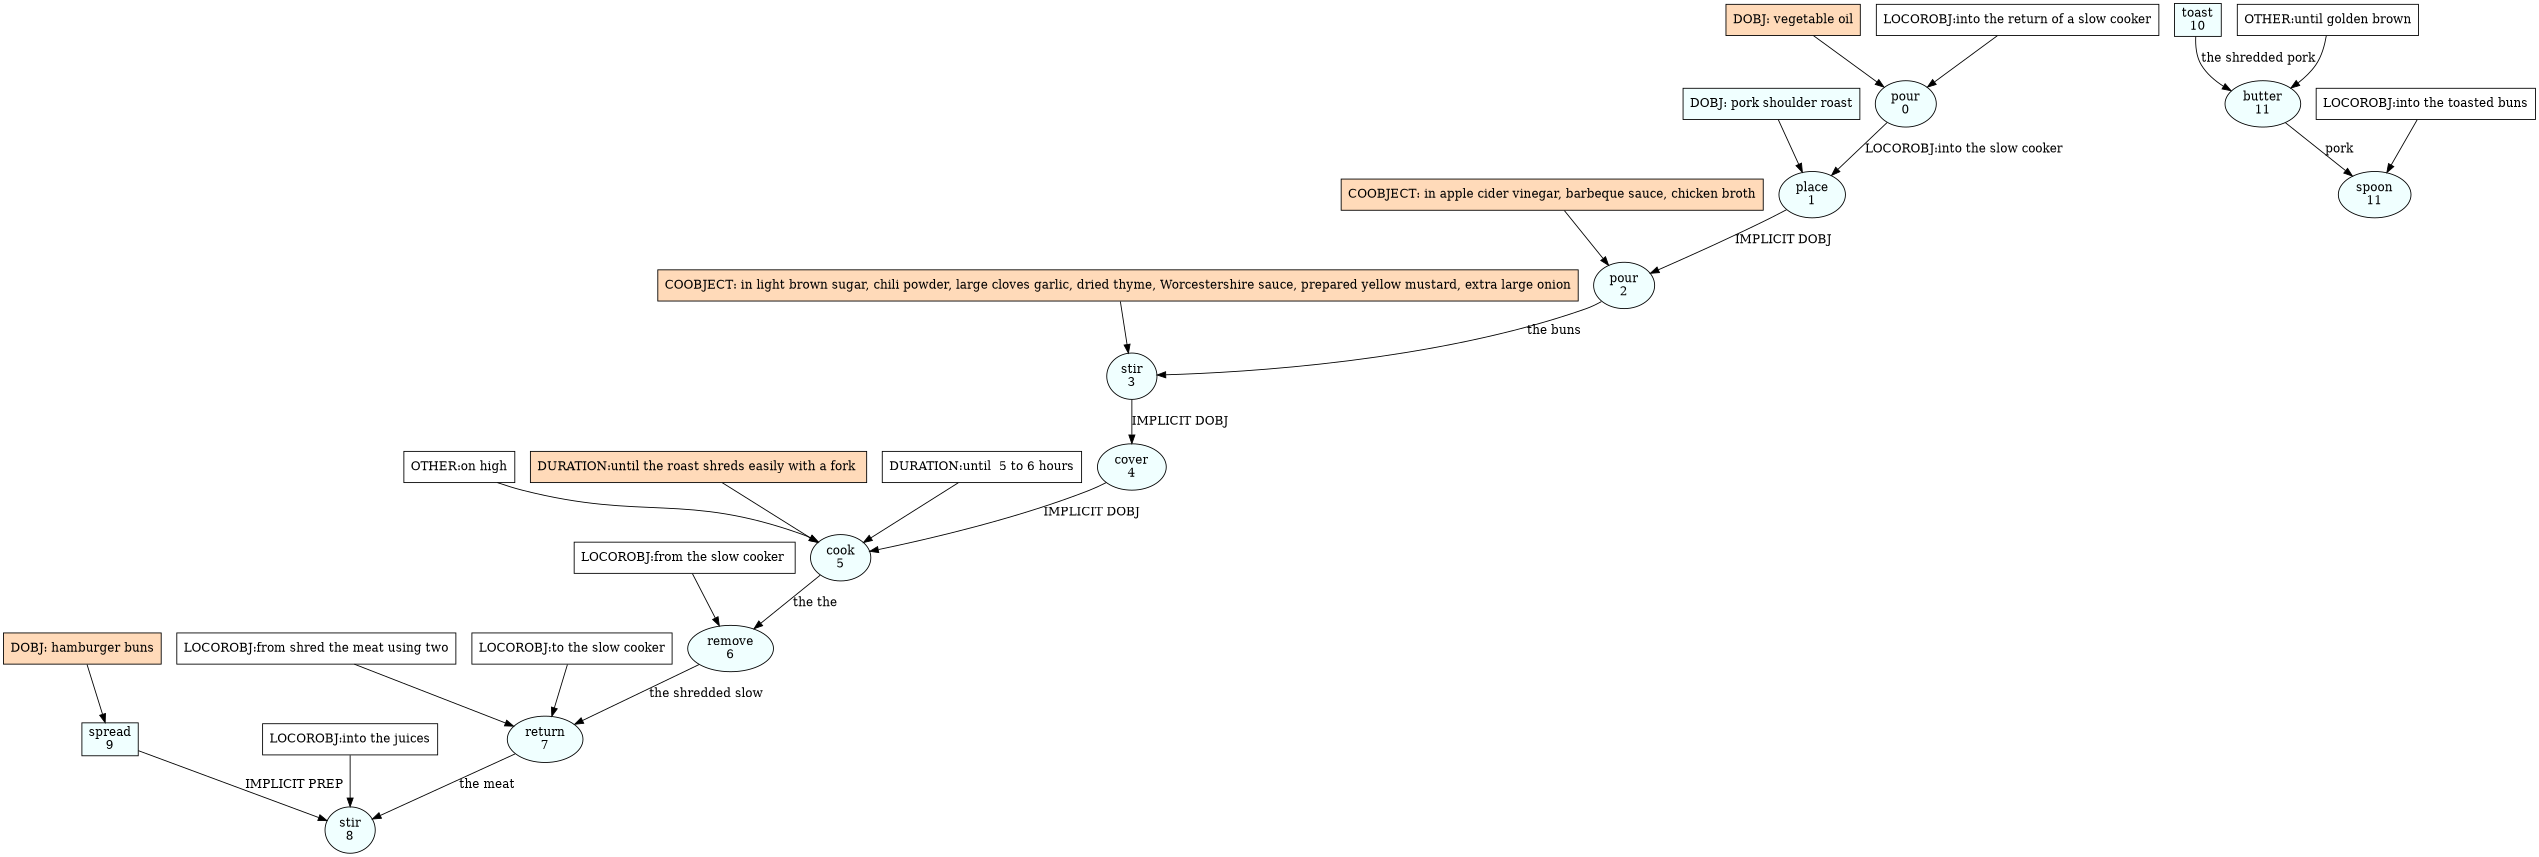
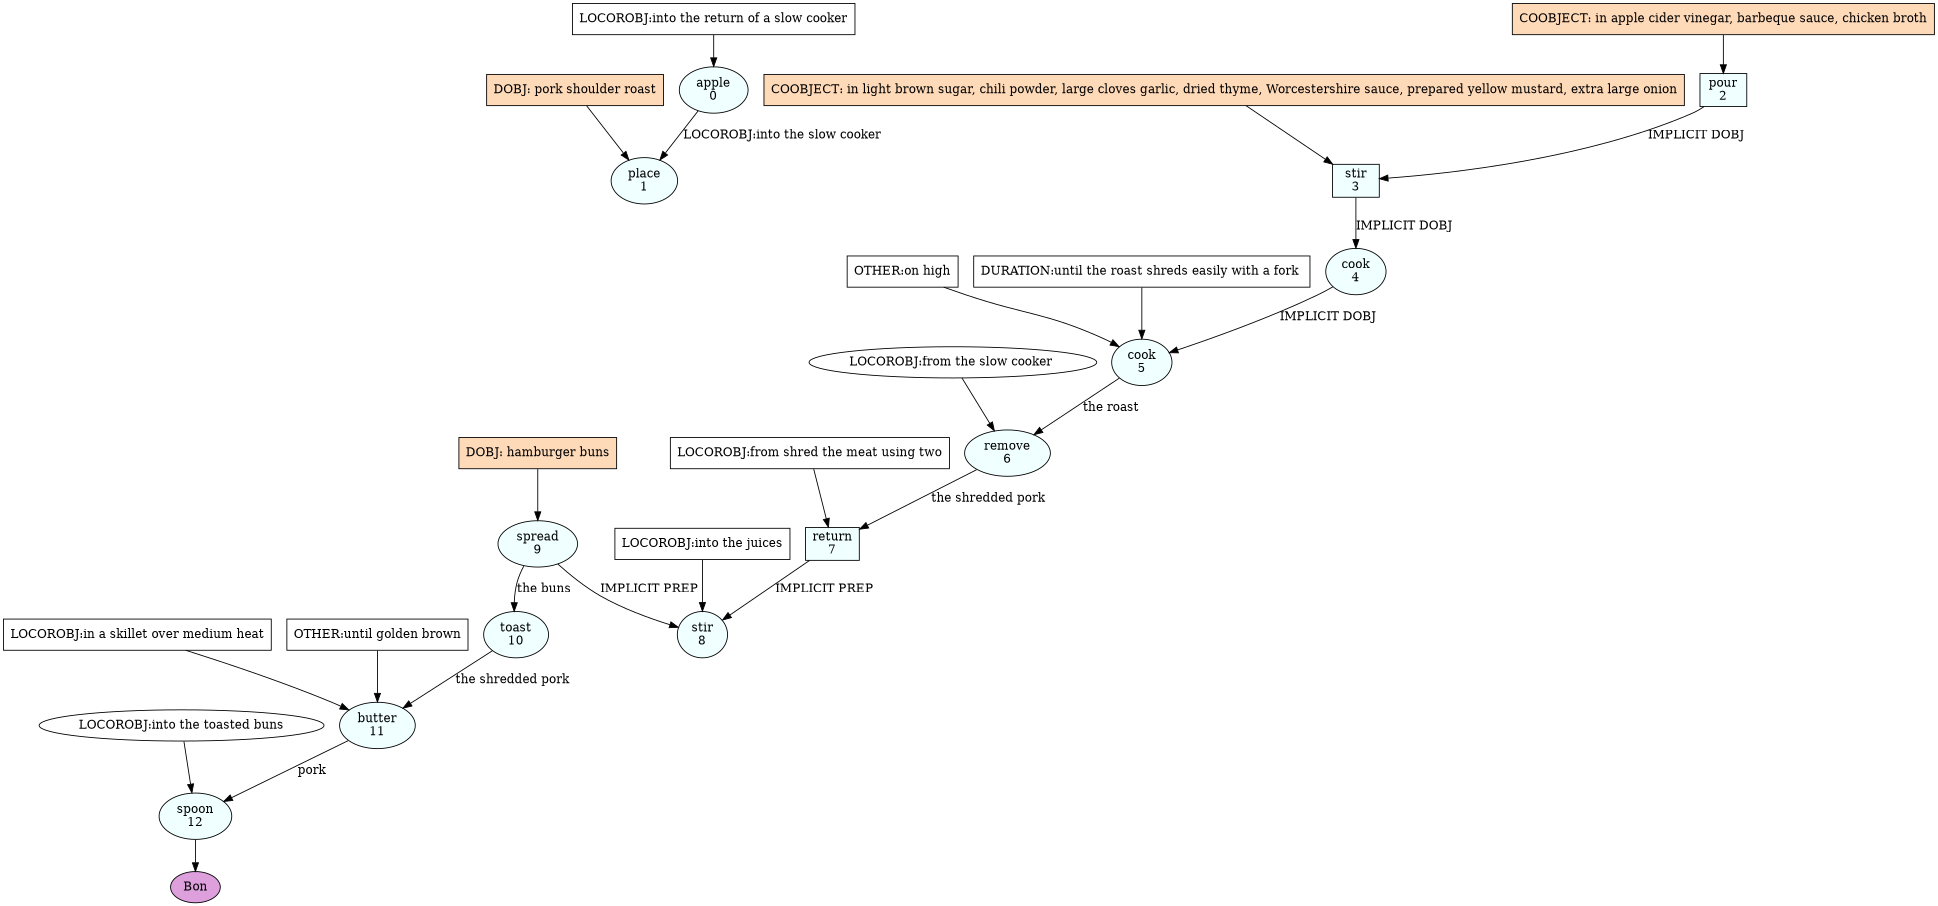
node "DOBJ: vegetable oil": removed
node "toast 10": shape box -> ellipse
node "DOBJ: pork shoulder roast": fillcolor azure -> peachpuff
node "pour 0": label "pour 0" -> "apple 0"
node "LOCOROBJ:into the toasted buns": shape box -> ellipse
node "spoon 11": label "spoon 11" -> "spoon 12"
edge "place 1" -> "pour 2": removed, label "IMPLICIT DOBJ"
node "pour 2": shape ellipse -> box
edge "pour 2" -> "stir 3": label "the buns" -> "IMPLICIT DOBJ"
node "stir 3": shape ellipse -> box
node "DURATION:until the roast shreds easily with a fork": fillcolor peachpuff -> white
node "DURATION:until  5 to 6 hours": removed
node "cover 4": label "cover 4" -> "cook 4"
node "LOCOROBJ:from the slow cooker": shape box -> ellipse
edge "spread 9" -> "toast 10": added, label "the buns"
edge "cook 5" -> "remove 6": label "the the" -> "the roast"
node "LOCOROBJ:in a skillet over medium heat": added
node "LOCOROBJ:to the slow cooker": removed
edge "remove 6" -> "return 7": label "the shredded slow" -> "the shredded pork"
node "spread 9": shape box -> ellipse
node "return 7": shape ellipse -> box
edge "return 7" -> "stir 8": label "the meat" -> "IMPLICIT PREP"
node "Bon": added
